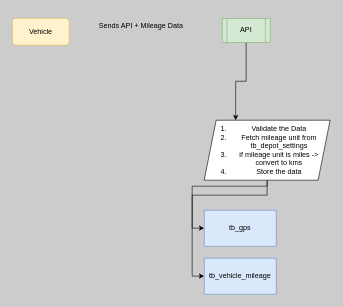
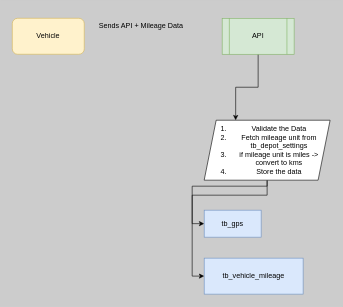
node "API": size 48x24 -> 72x36
node "Vehicle": size 57x27 -> 72x36
node "tb_gps": size 72x36 -> 57x27
node "tb_vehicle_mileage": size 72x36 -> 99x36
